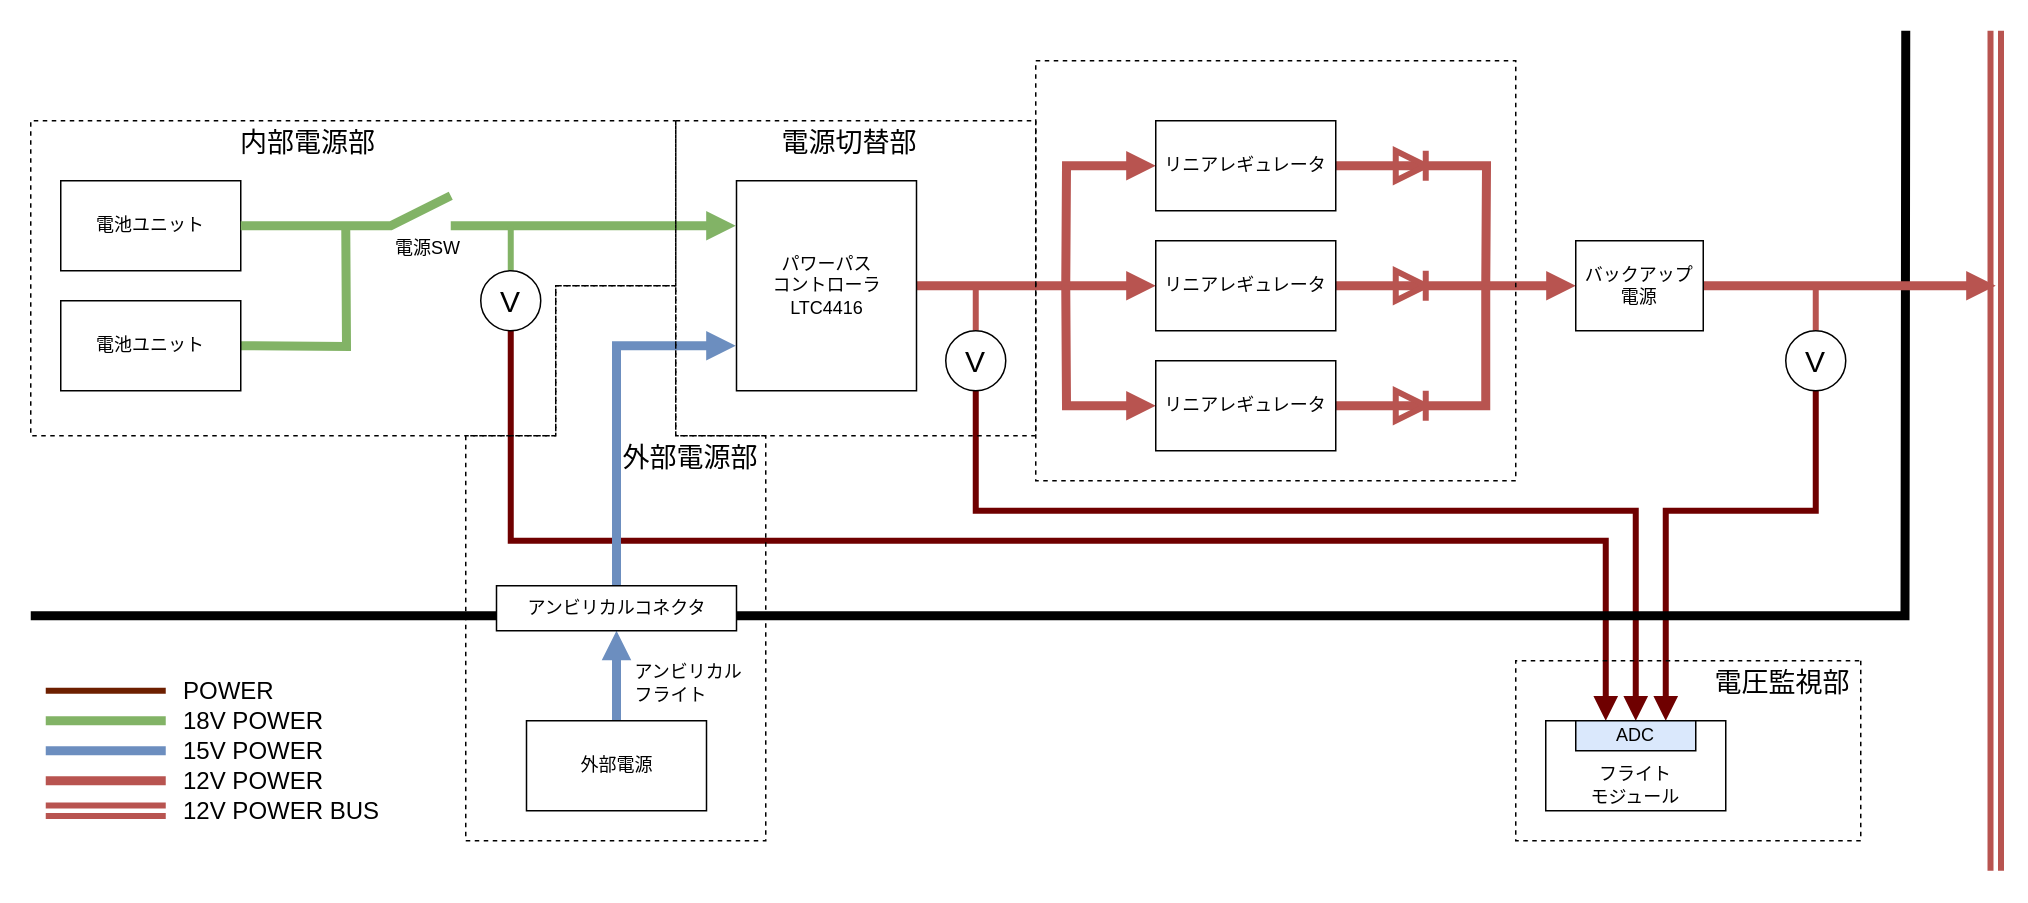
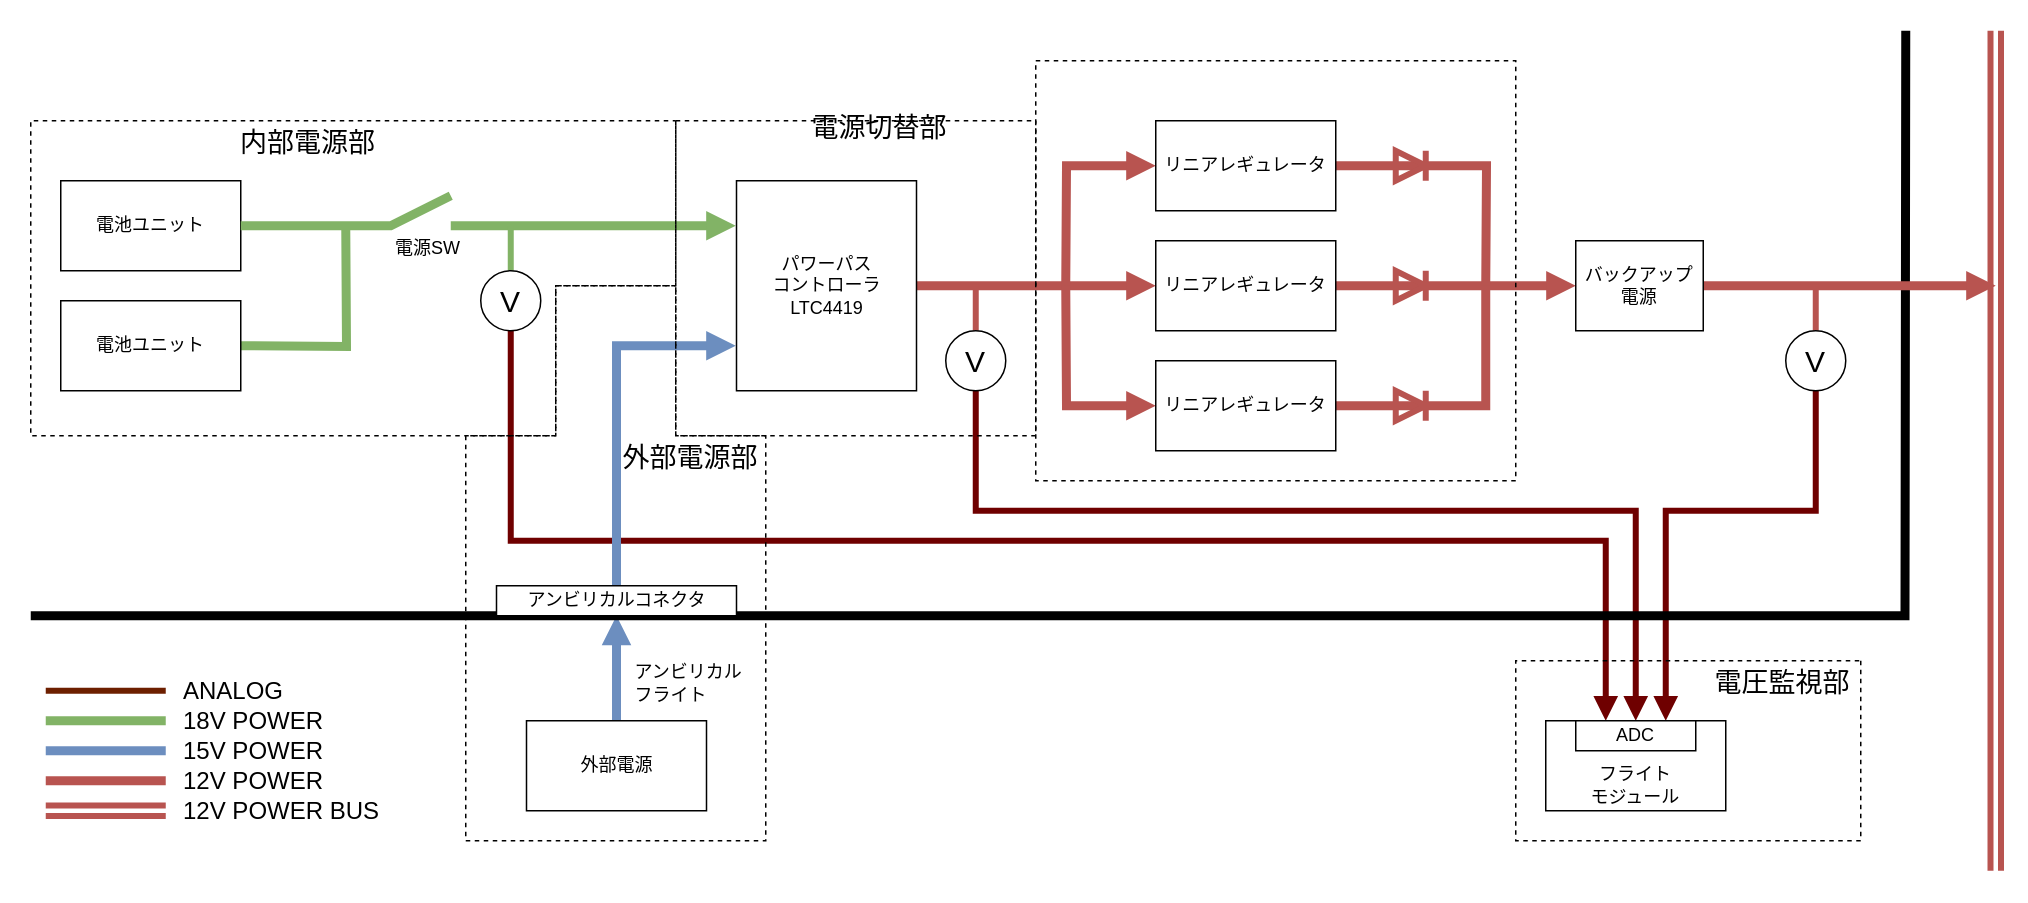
node "電源切替部": moved (849, 143) -> (879, 128)
node "パワーパス コントローラ LTC4416": label "パワーパス コントローラ LTC4416" -> "パワーパス コントローラ LTC4419"
node "アンビリカルコネクタ": size 240x45 -> 240x30
node "POWER": label "POWER" -> "ANALOG"
node "ADC": fillcolor #dae8fc -> #ffffff
